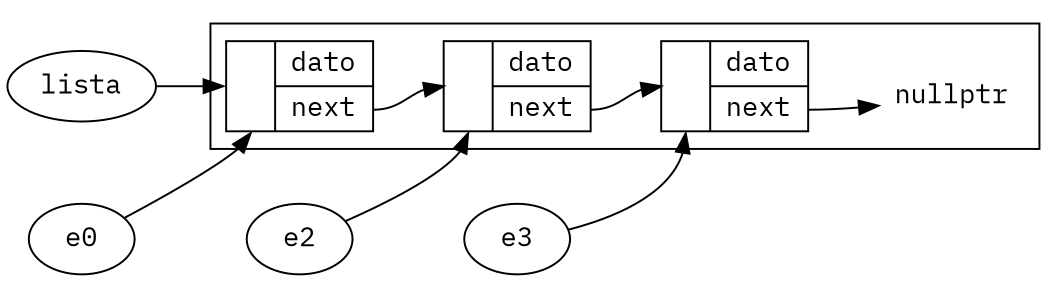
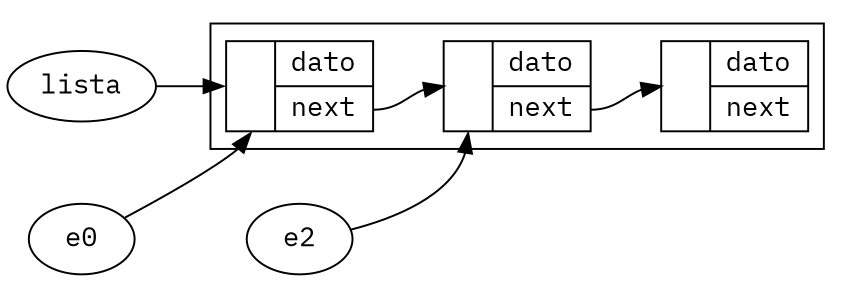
node "nullptr": removed
node "e3": removed
